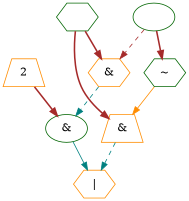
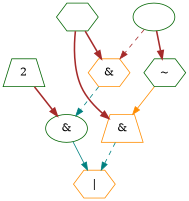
node "2": color darkorange -> darkgreen
